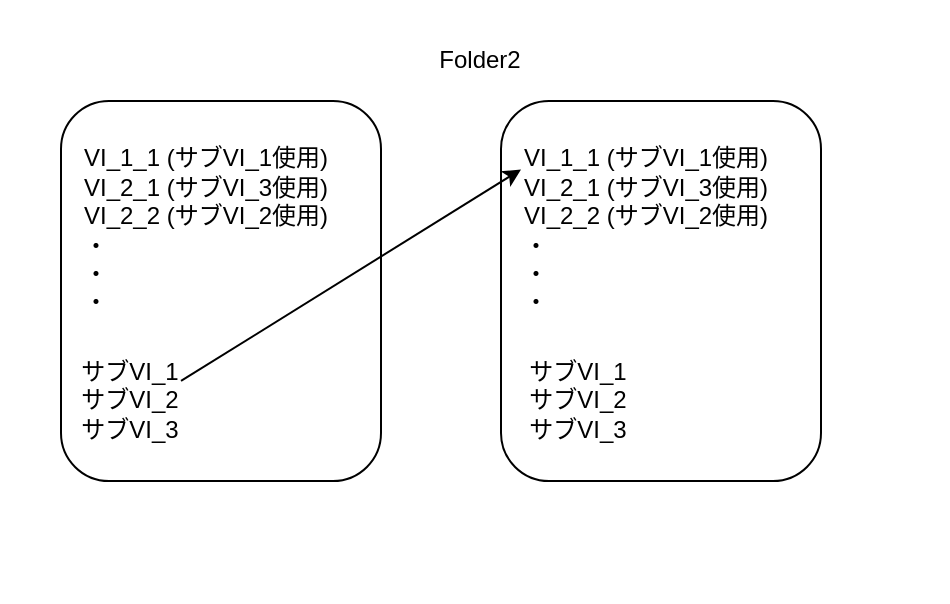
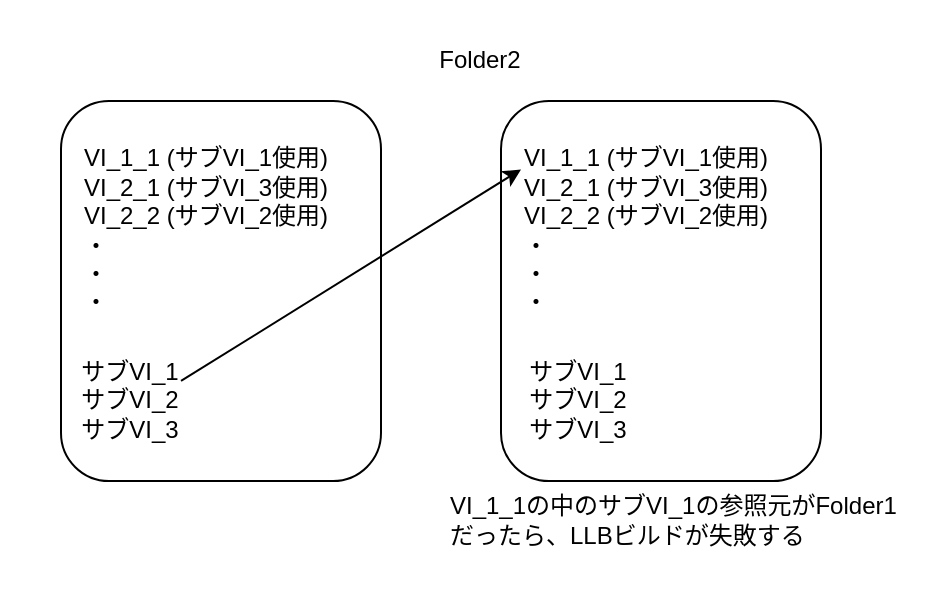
node "VI_1_1の中のサブVI_1の参照元がFolder1だったら、LLBビルドが失敗する": added
